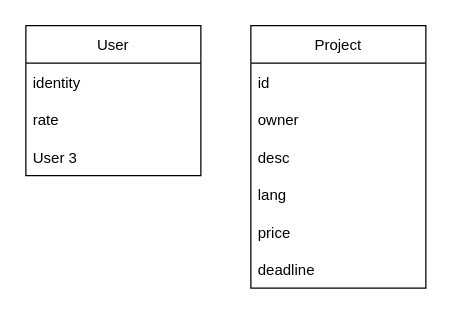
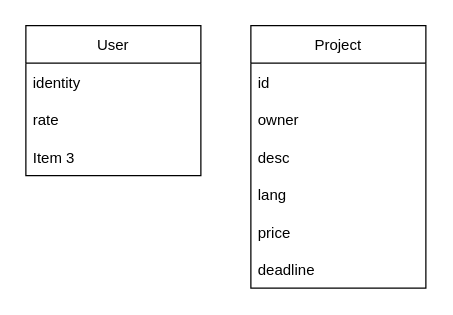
node "User 3": label "User 3" -> "Item 3"
